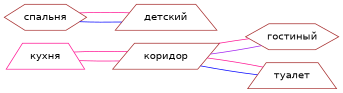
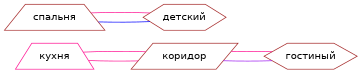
node "спальня": shape hexagon -> trapezium
node "детский": shape trapezium -> hexagon
node "туалет": removed
